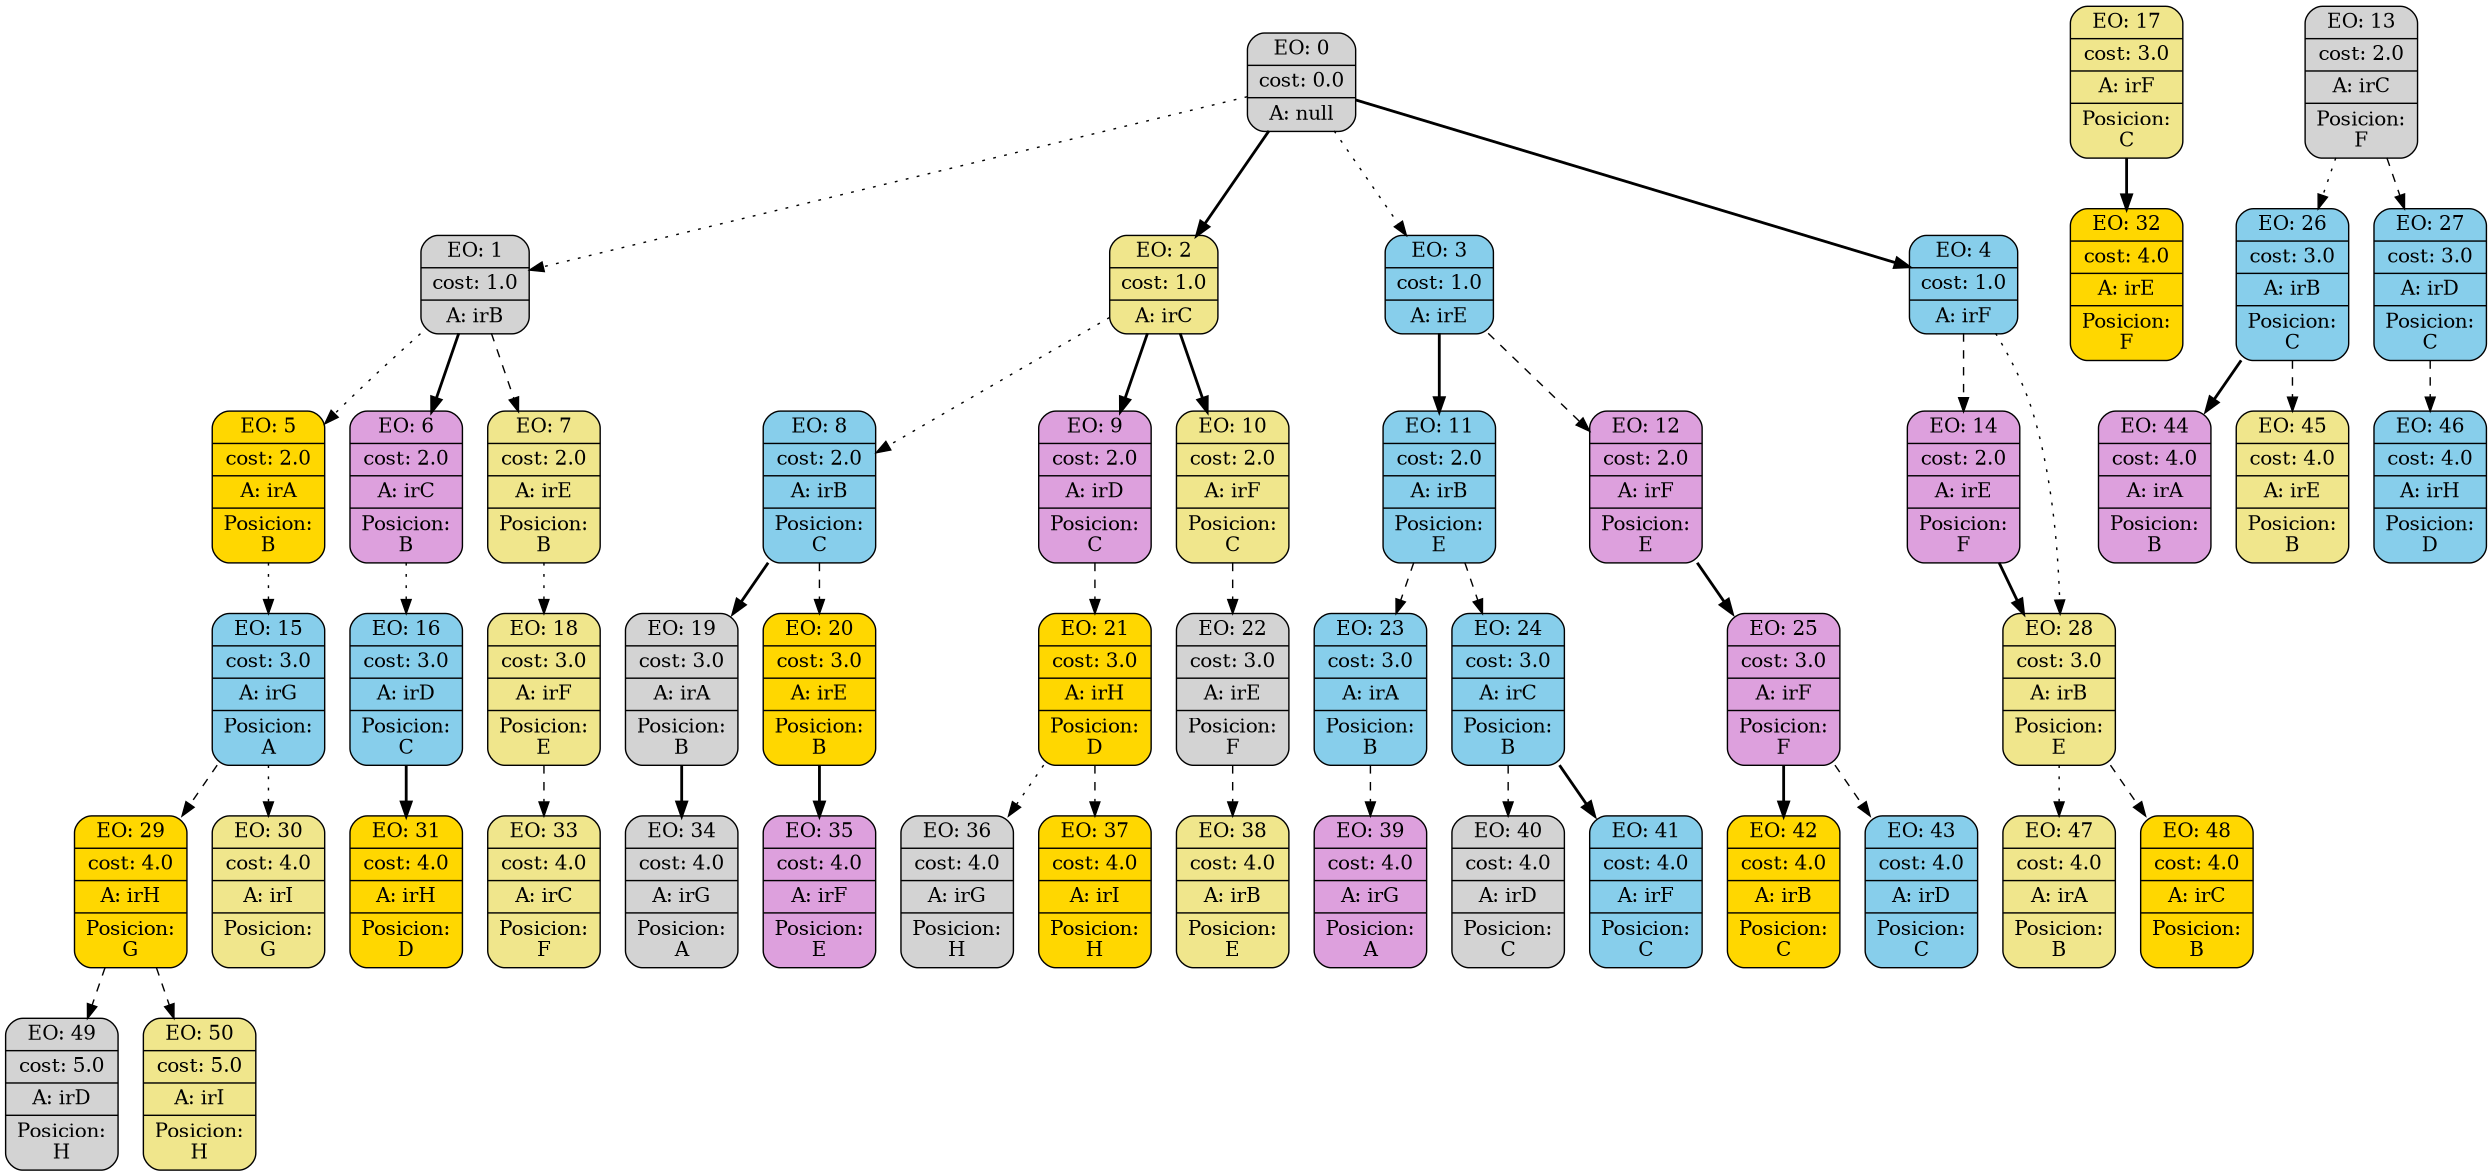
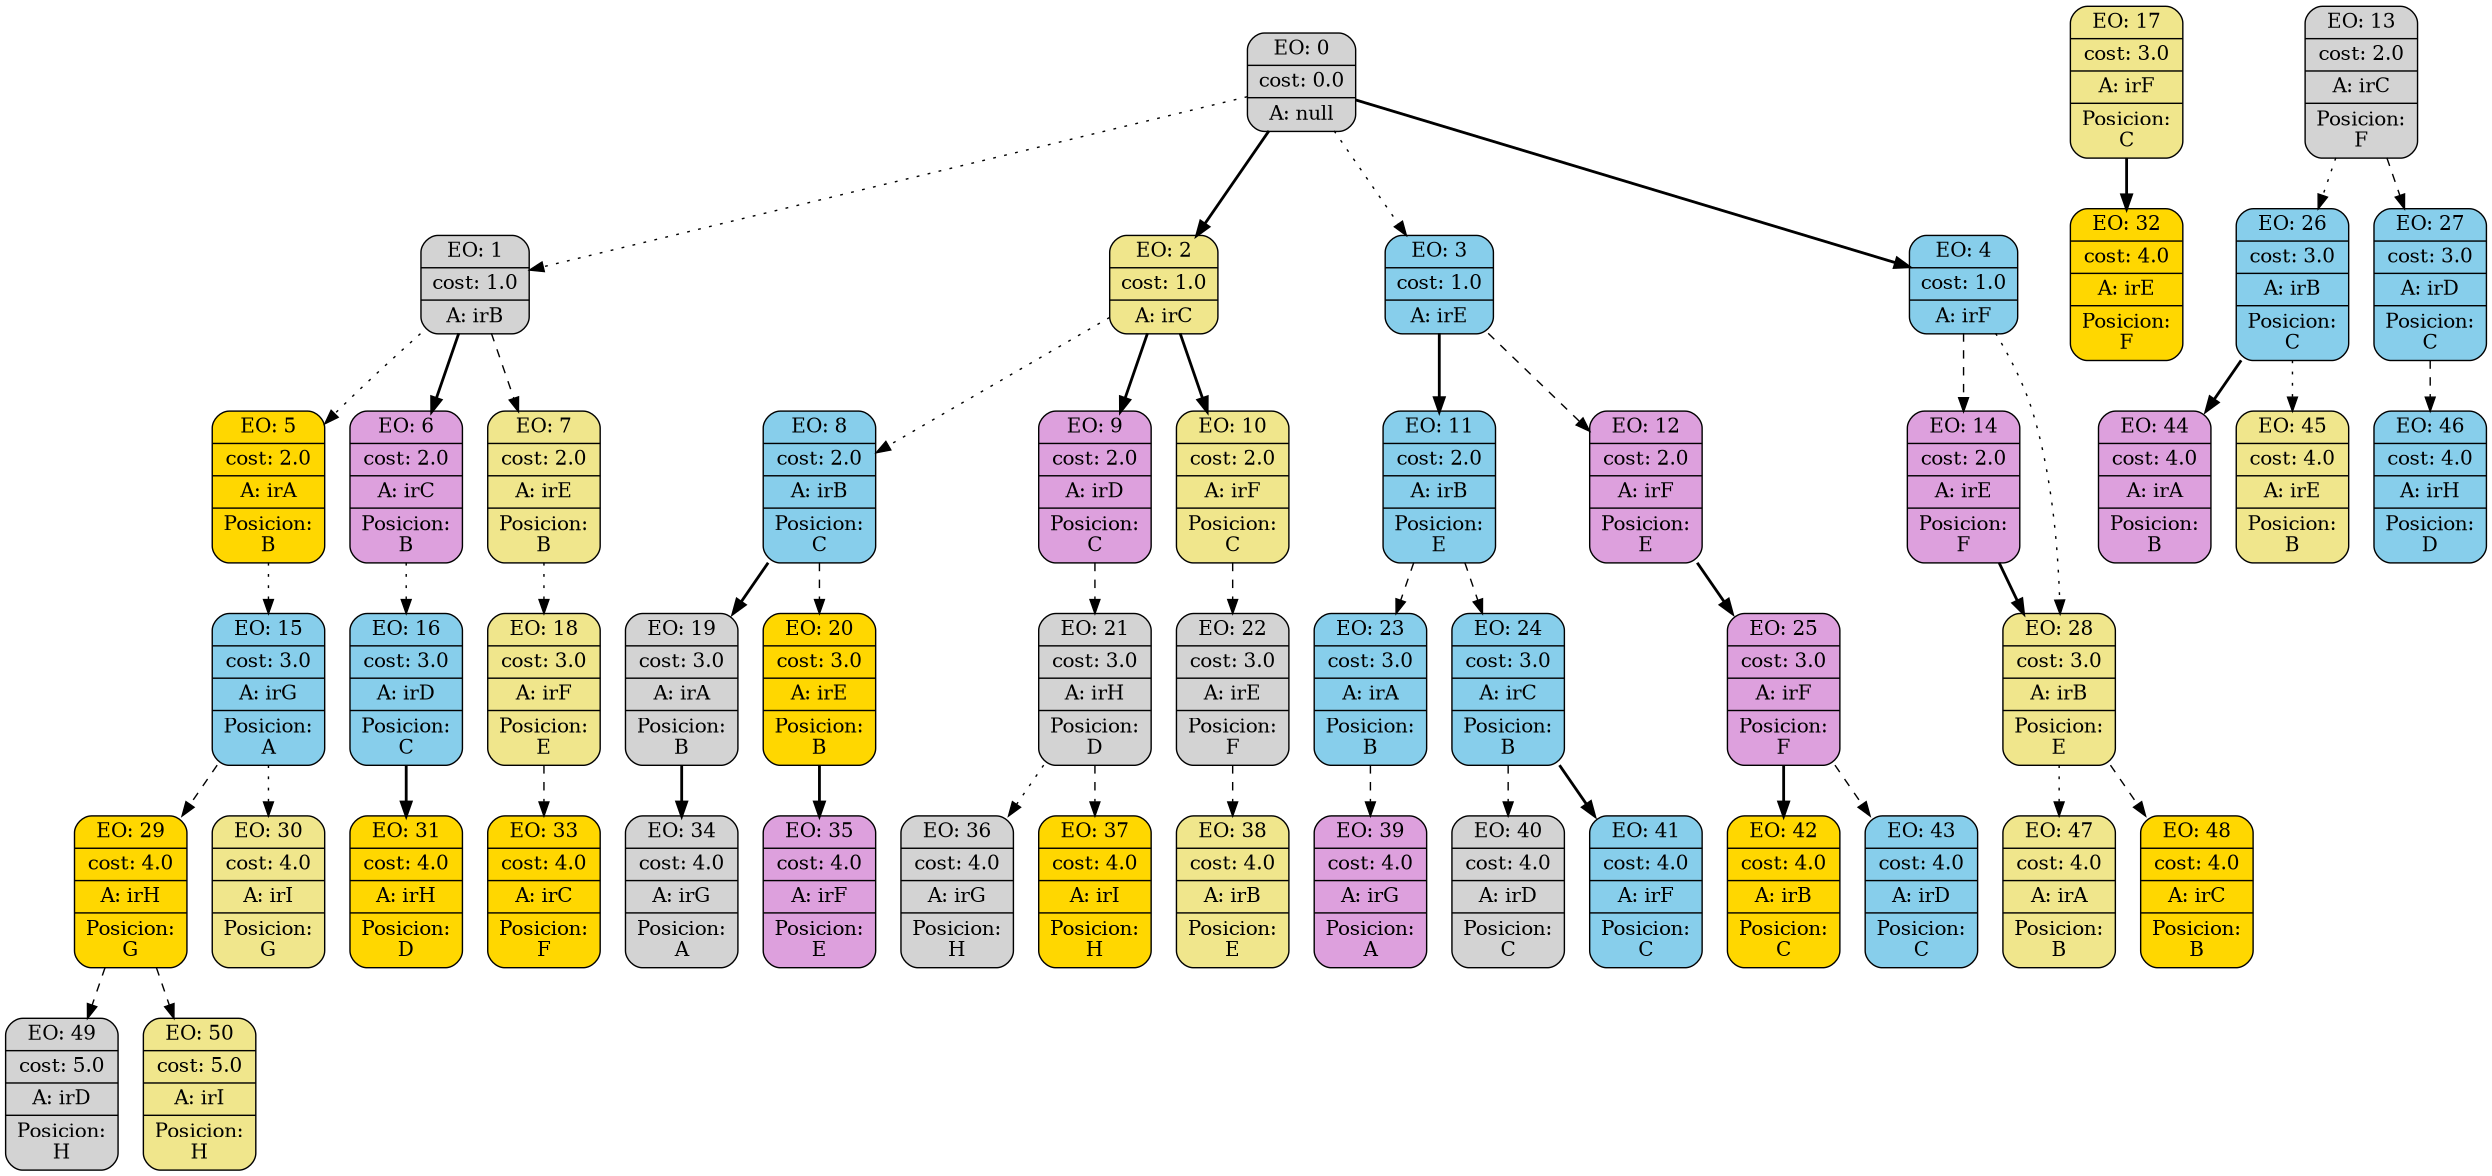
edge "EO: 26" -> "EO: 45": style dashed -> dotted
node "EO: 21": fillcolor gold -> lightgrey
node "EO: 33": fillcolor khaki -> gold
